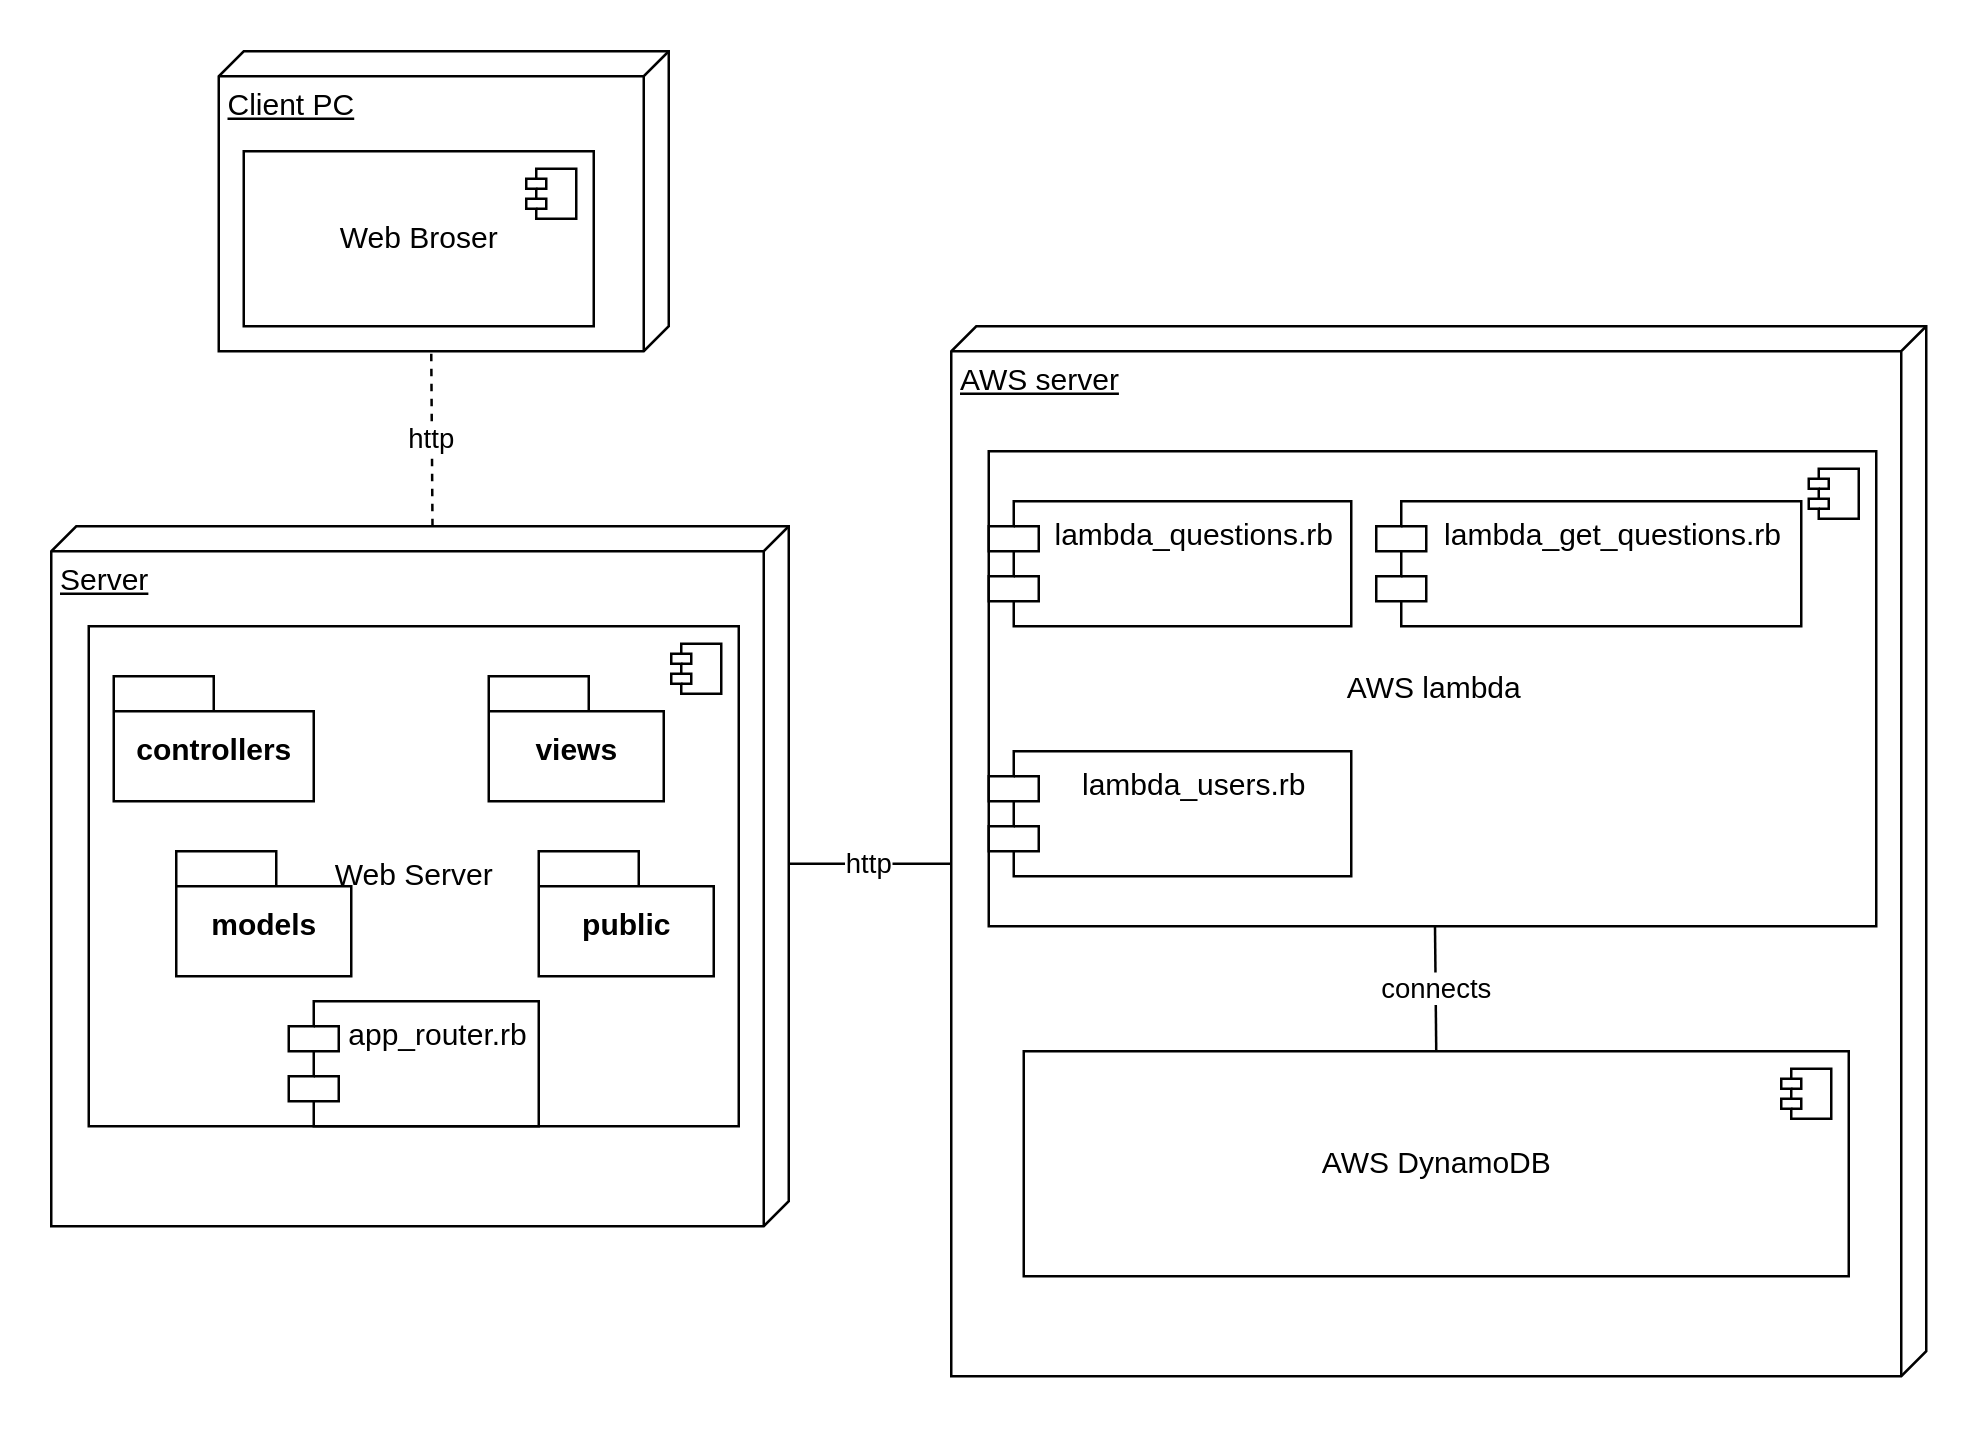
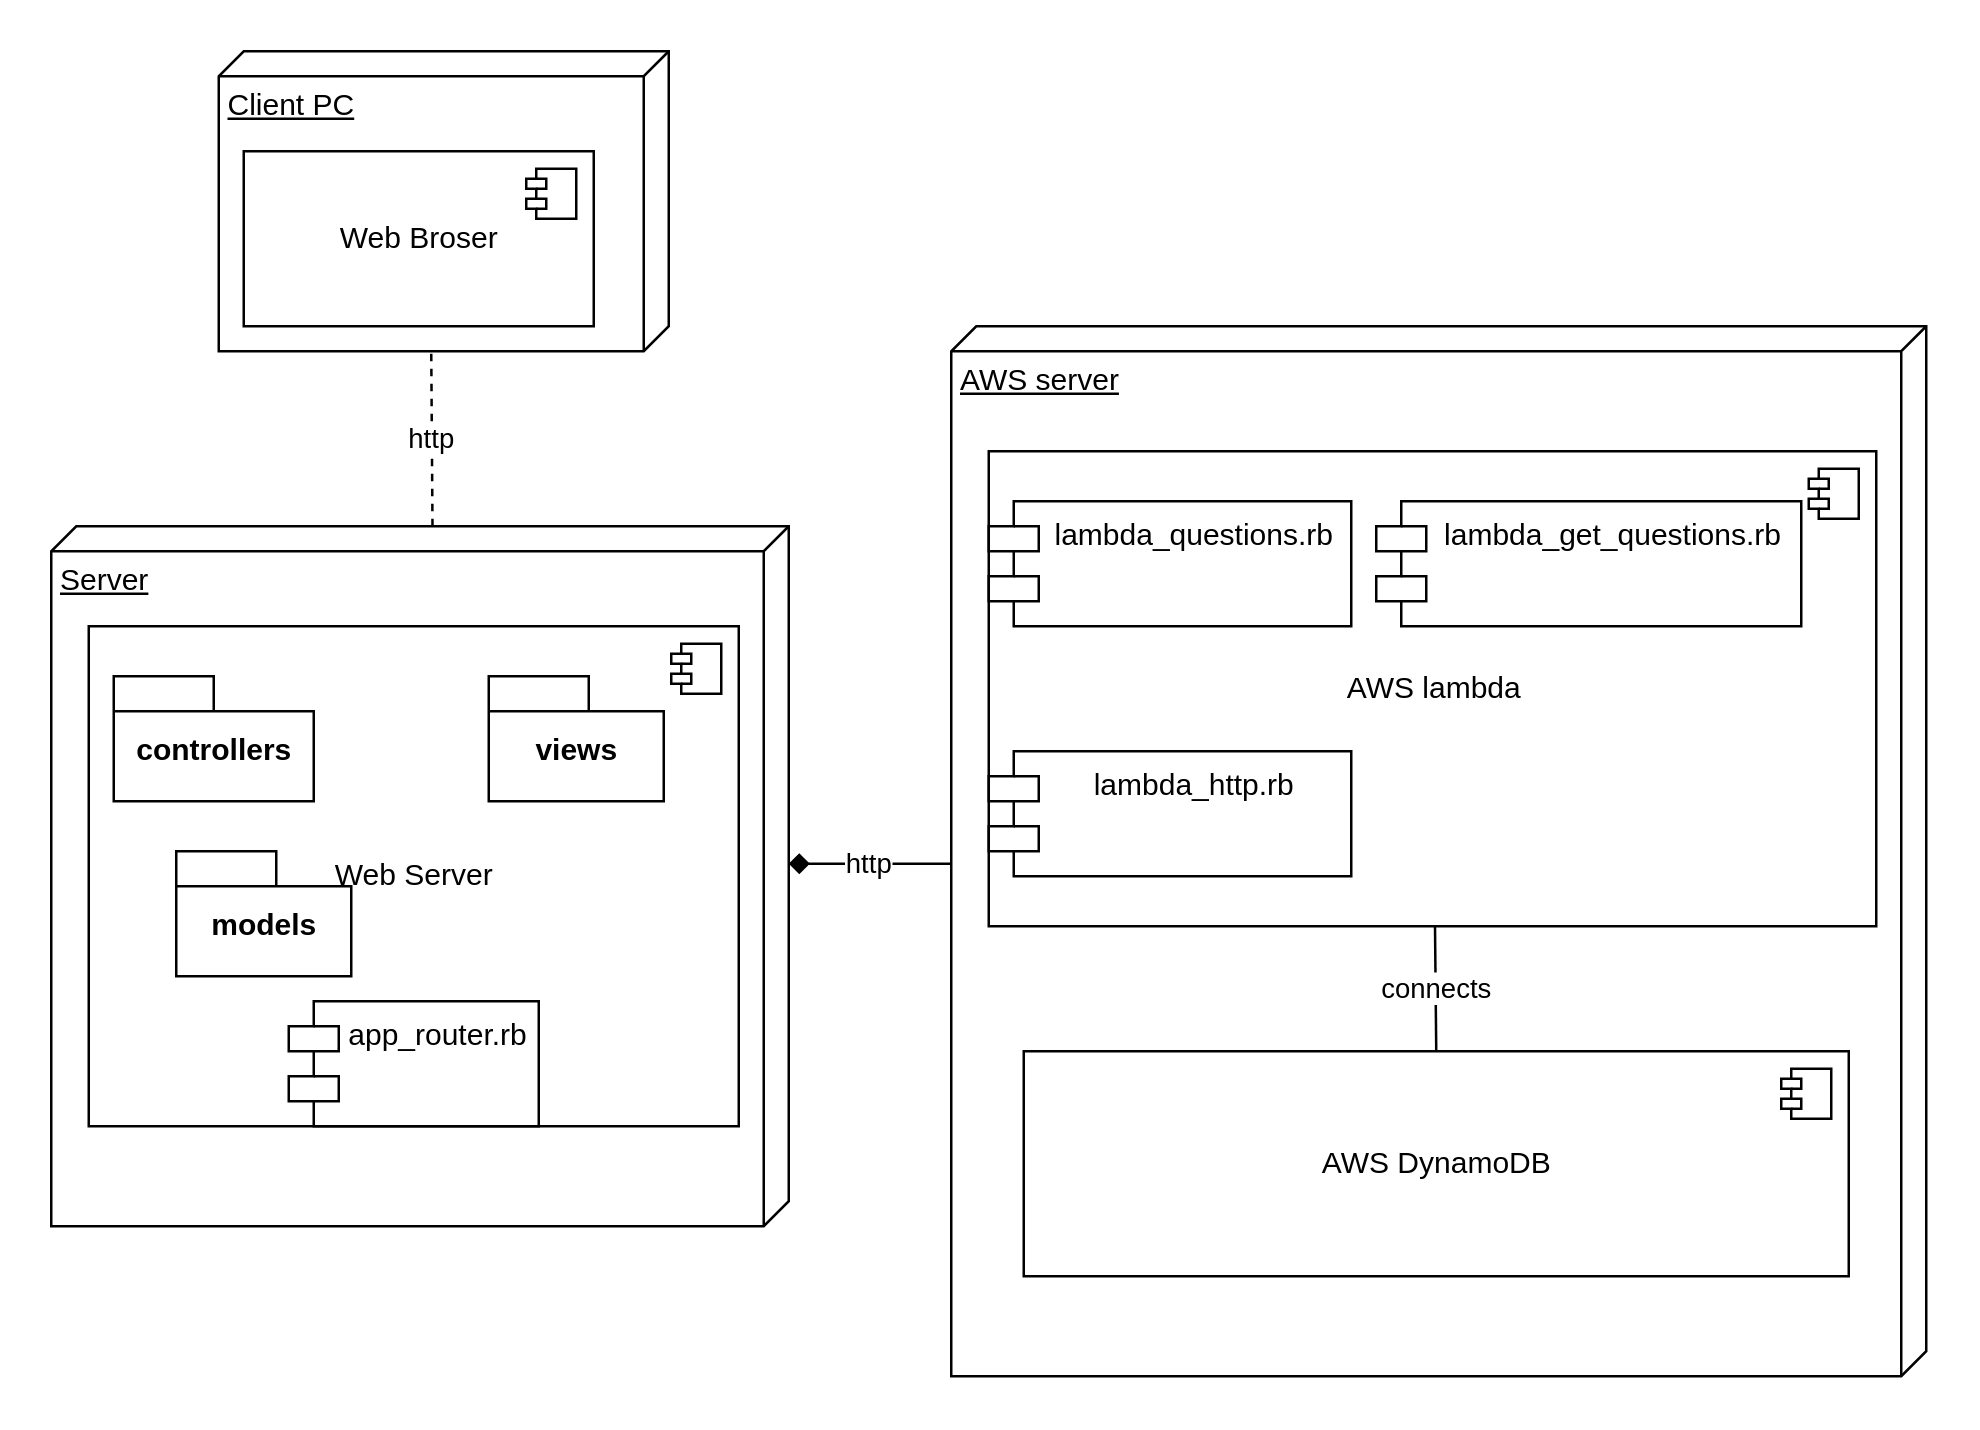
node "lambda_users.rb": label "lambda_users.rb" -> "lambda_http.rb"
edge "AWS server" -- "Server": arrowhead none -> diamond
node "public": removed
